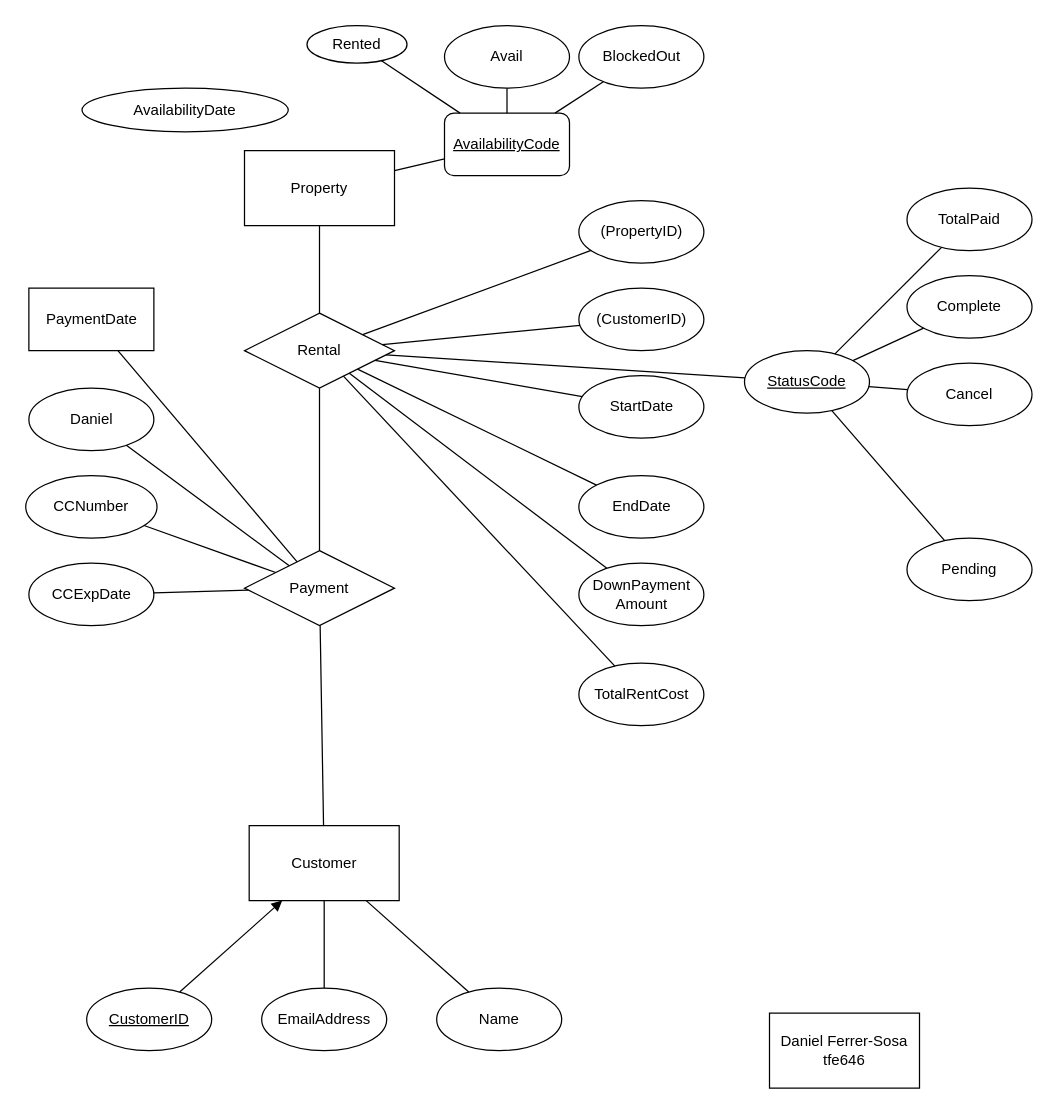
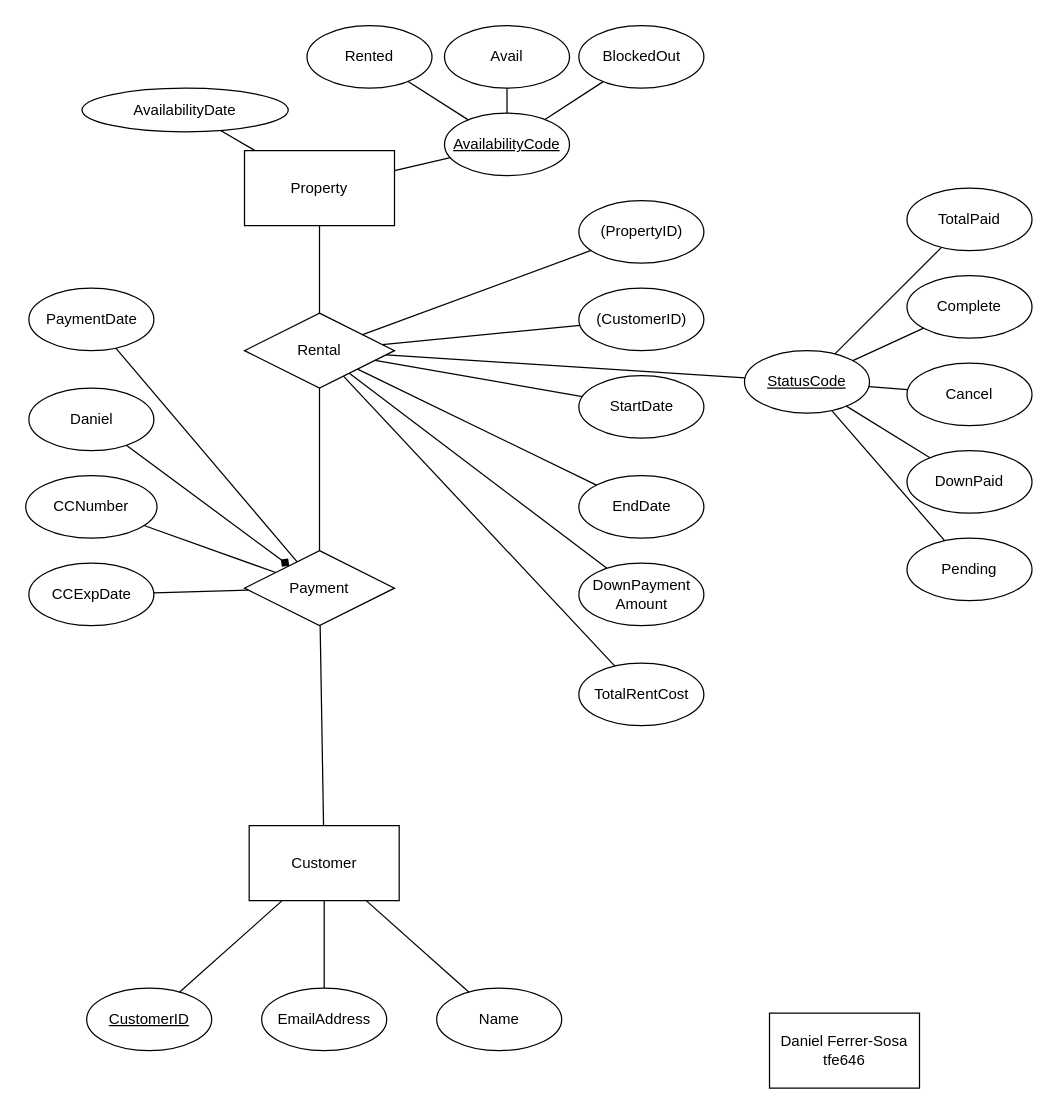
node "Rented": size 100x38 -> 125x63
edge "AvailabilityDate" -- "Property": added
node "AvailabilityCode": shape rounded rectangle -> ellipse
node "PaymentDate": shape rectangle -> ellipse
edge "StatusCode" -- "DownPaid": added
node "DownPaid": added
edge "Daniel" -- "Payment": arrowhead none -> diamond
edge "CustomerID" -> "Customer": arrowhead block -> none
